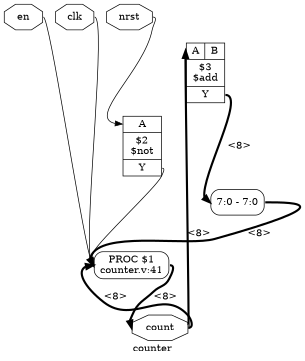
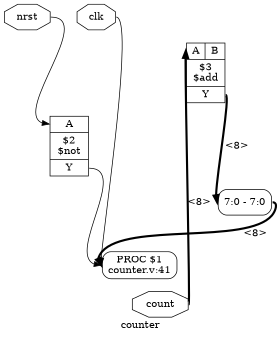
node "en": removed
edge "PROC $1 counter.v:41" -> "count": removed, label "<8>"
edge "count" -> "PROC $1 counter.v:41": removed, label "<8>"
